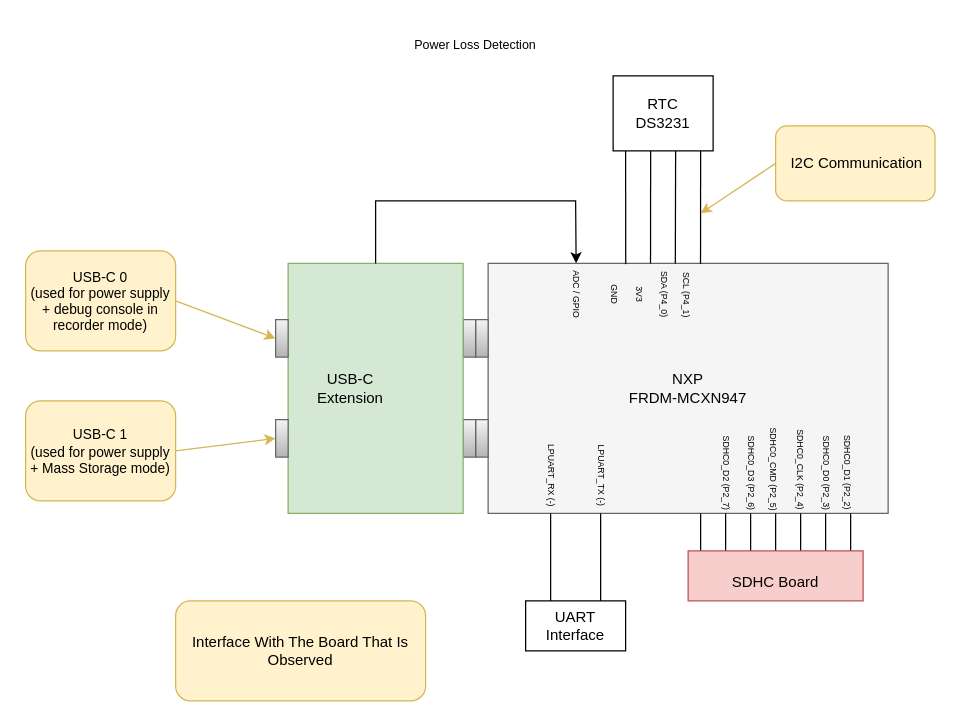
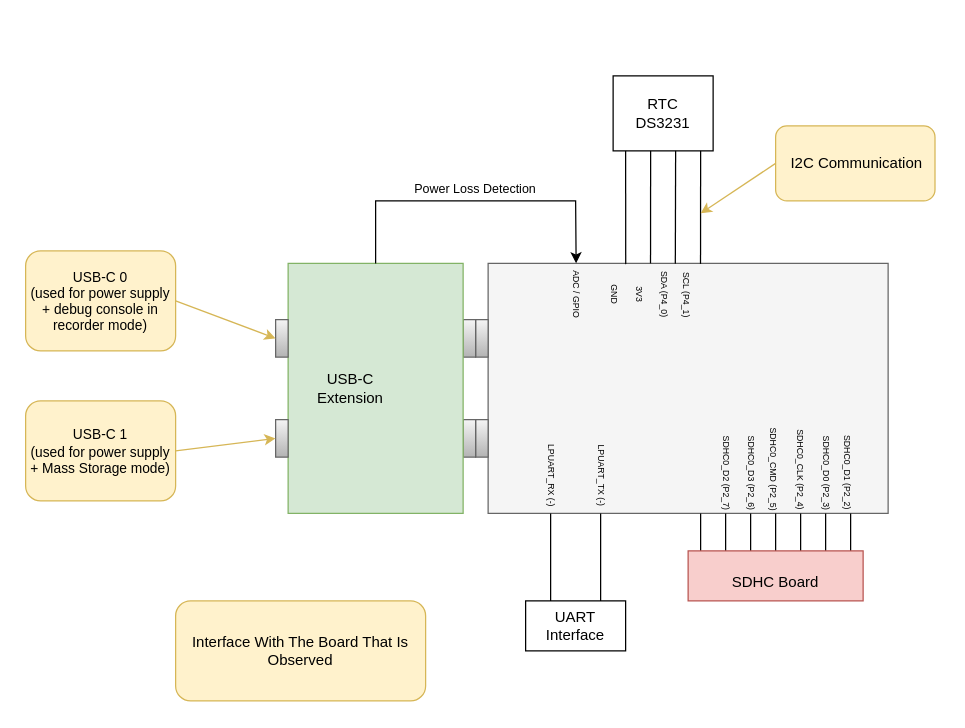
node "Power Loss Detection": moved (476, 44) -> (476, 188)
node "NXP FRDM-MCXN947": removed
